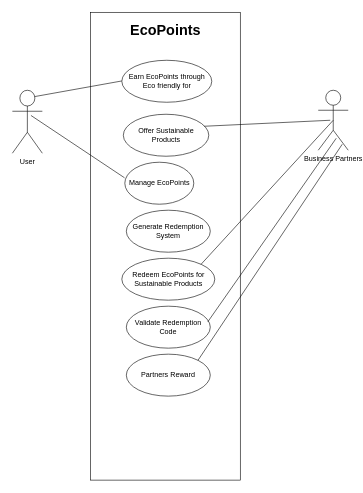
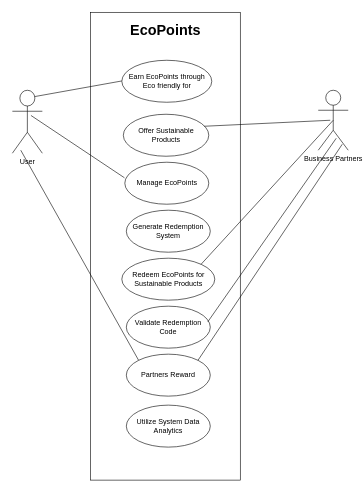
node "Manage EcoPoints": size 69x42 -> 84x42
edge "User" -- "Partners Reward": added
node "Utilize System Data Analytics": added
